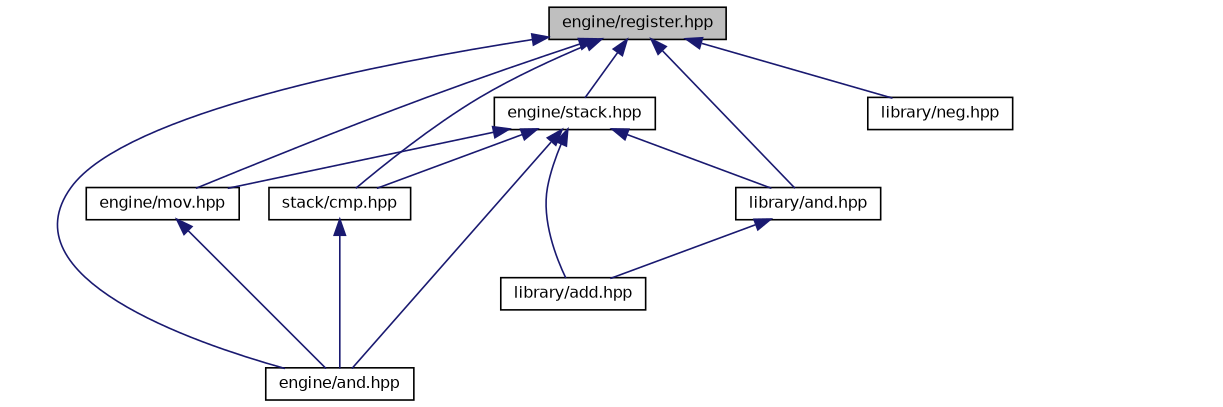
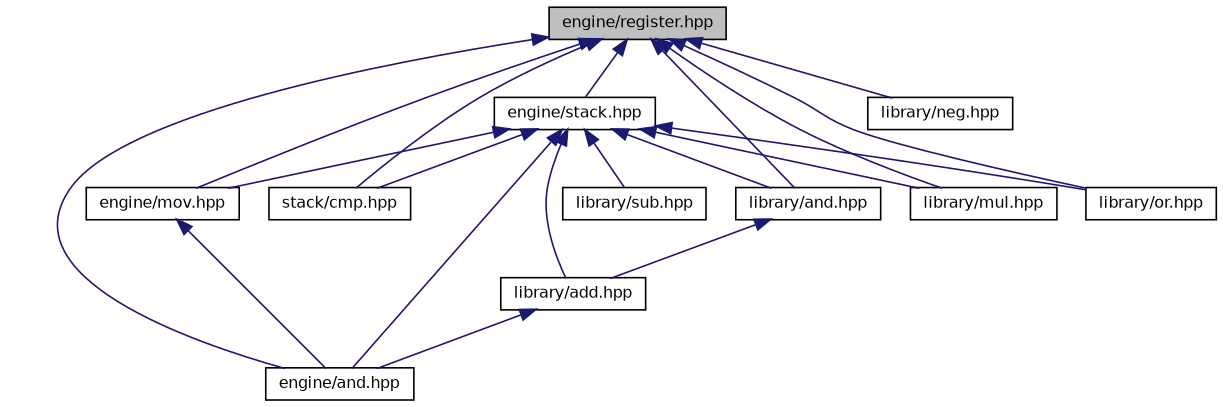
node "library/sub.hpp": added
node "library/mul.hpp": added
node "library/or.hpp": added
edge "engine/and.hpp" -> "stack/cmp.hpp": now "engine/and.hpp" -> "library/add.hpp"
